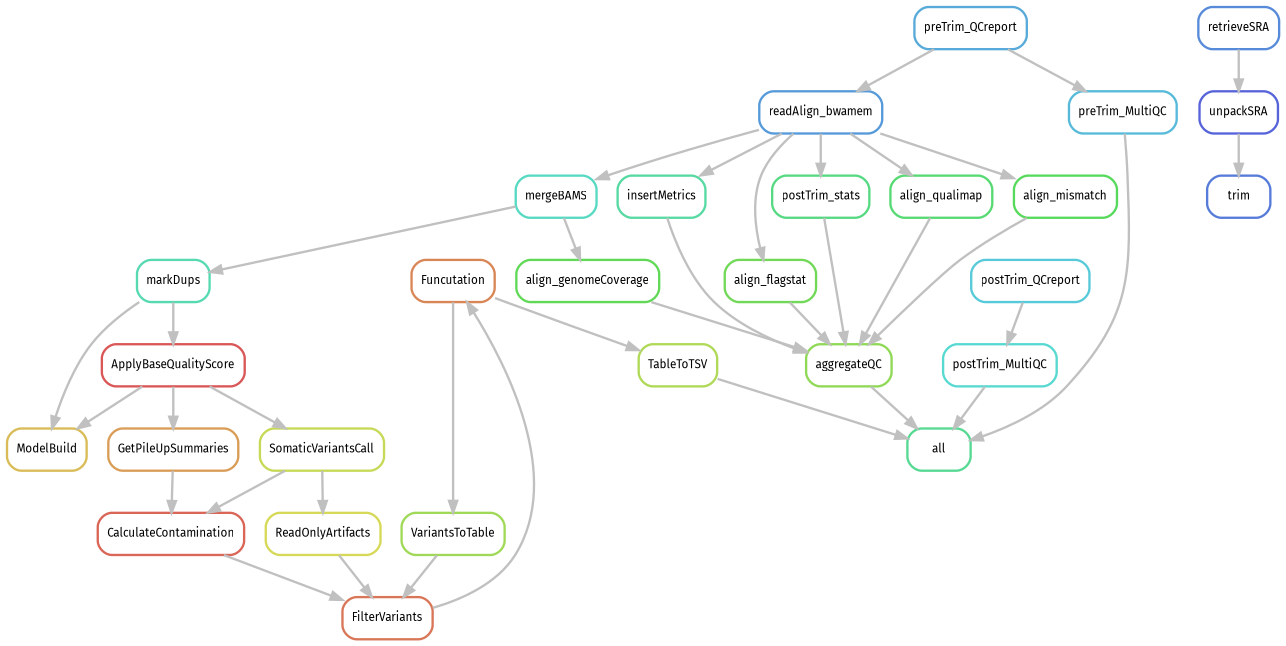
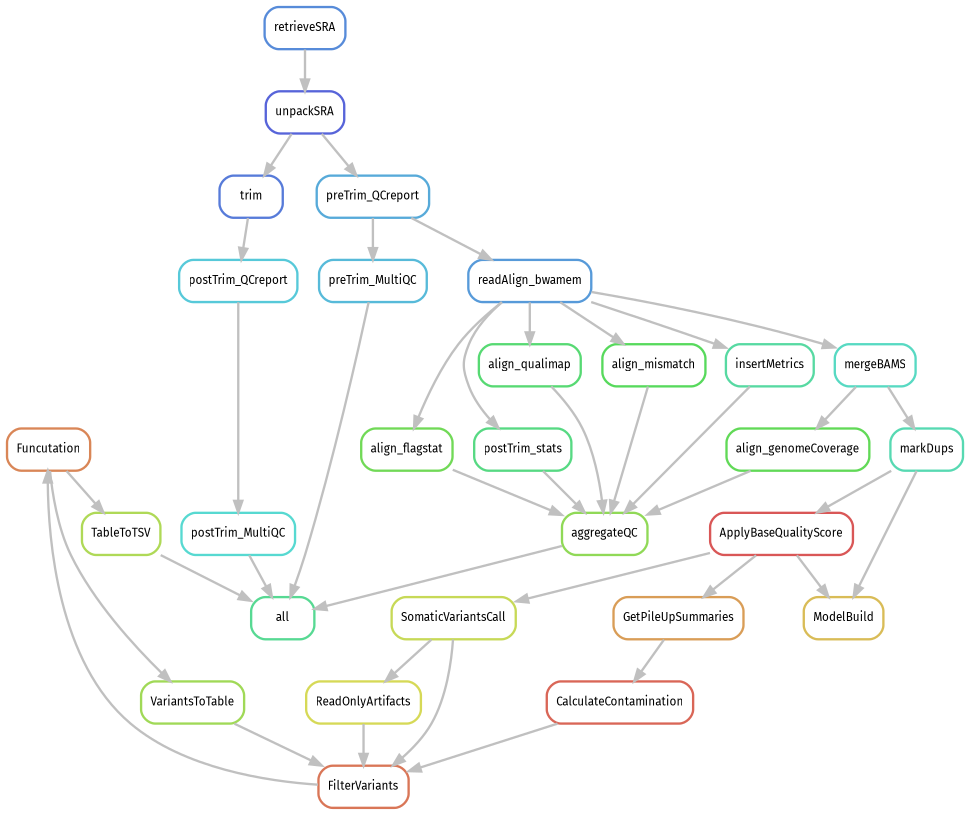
edge "unpackSRA" -> "preTrim_QCreport": added
edge "trim" -> "postTrim_QCreport": added
edge "SomaticVariantsCall" -> "CalculateContamination": now "SomaticVariantsCall" -> "FilterVariants"
